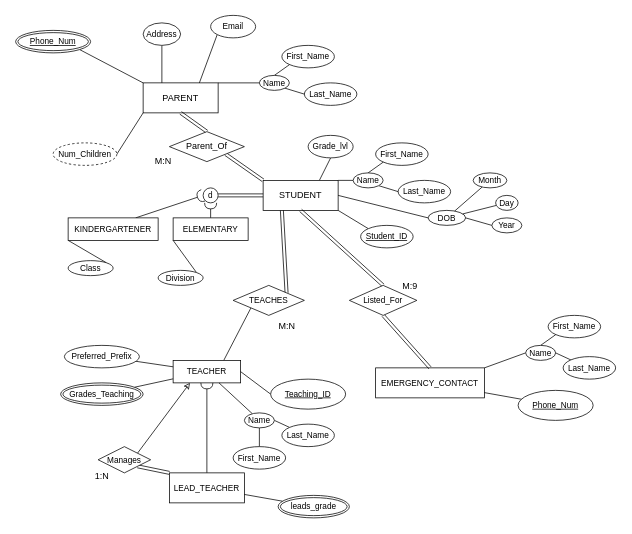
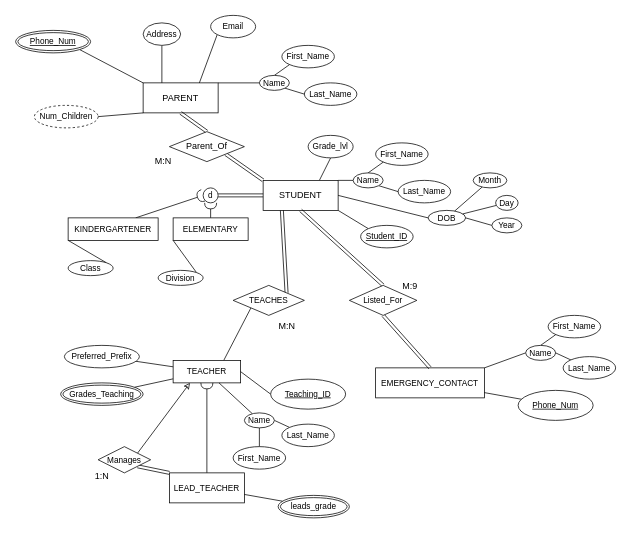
node "Num_Children": moved (85, 154) -> (66, 117)
